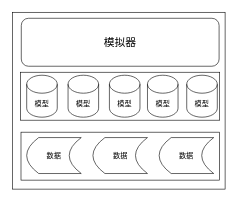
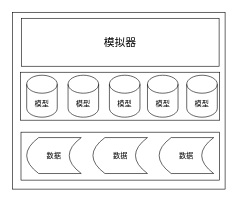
node "模拟器": shape rounded rectangle -> rectangle
